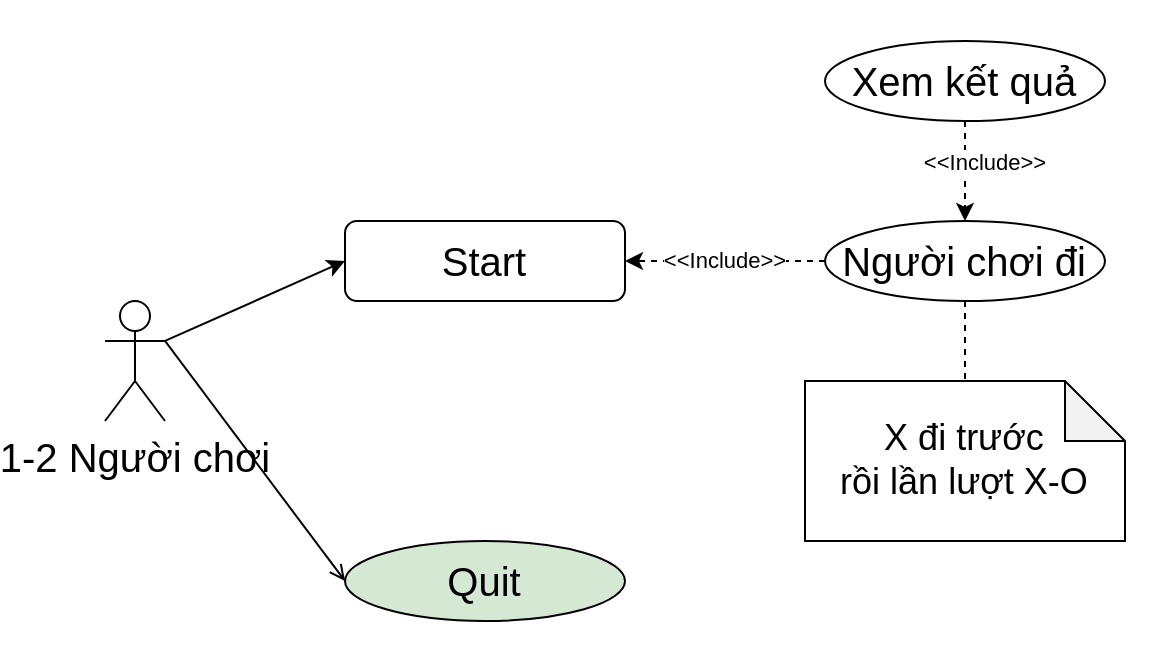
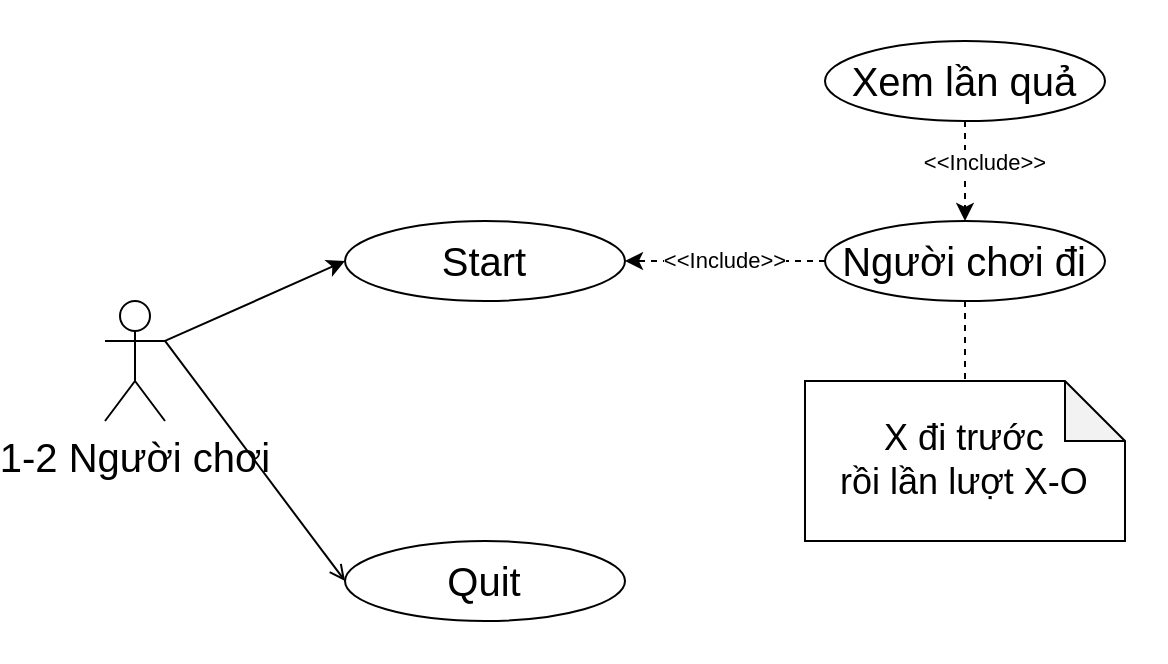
node "Xem kết quả": label "Xem kết quả" -> "Xem lần quả"
node "Start": shape rounded rectangle -> ellipse
node "Quit": fillcolor #d5e8d4 -> #ffffff
